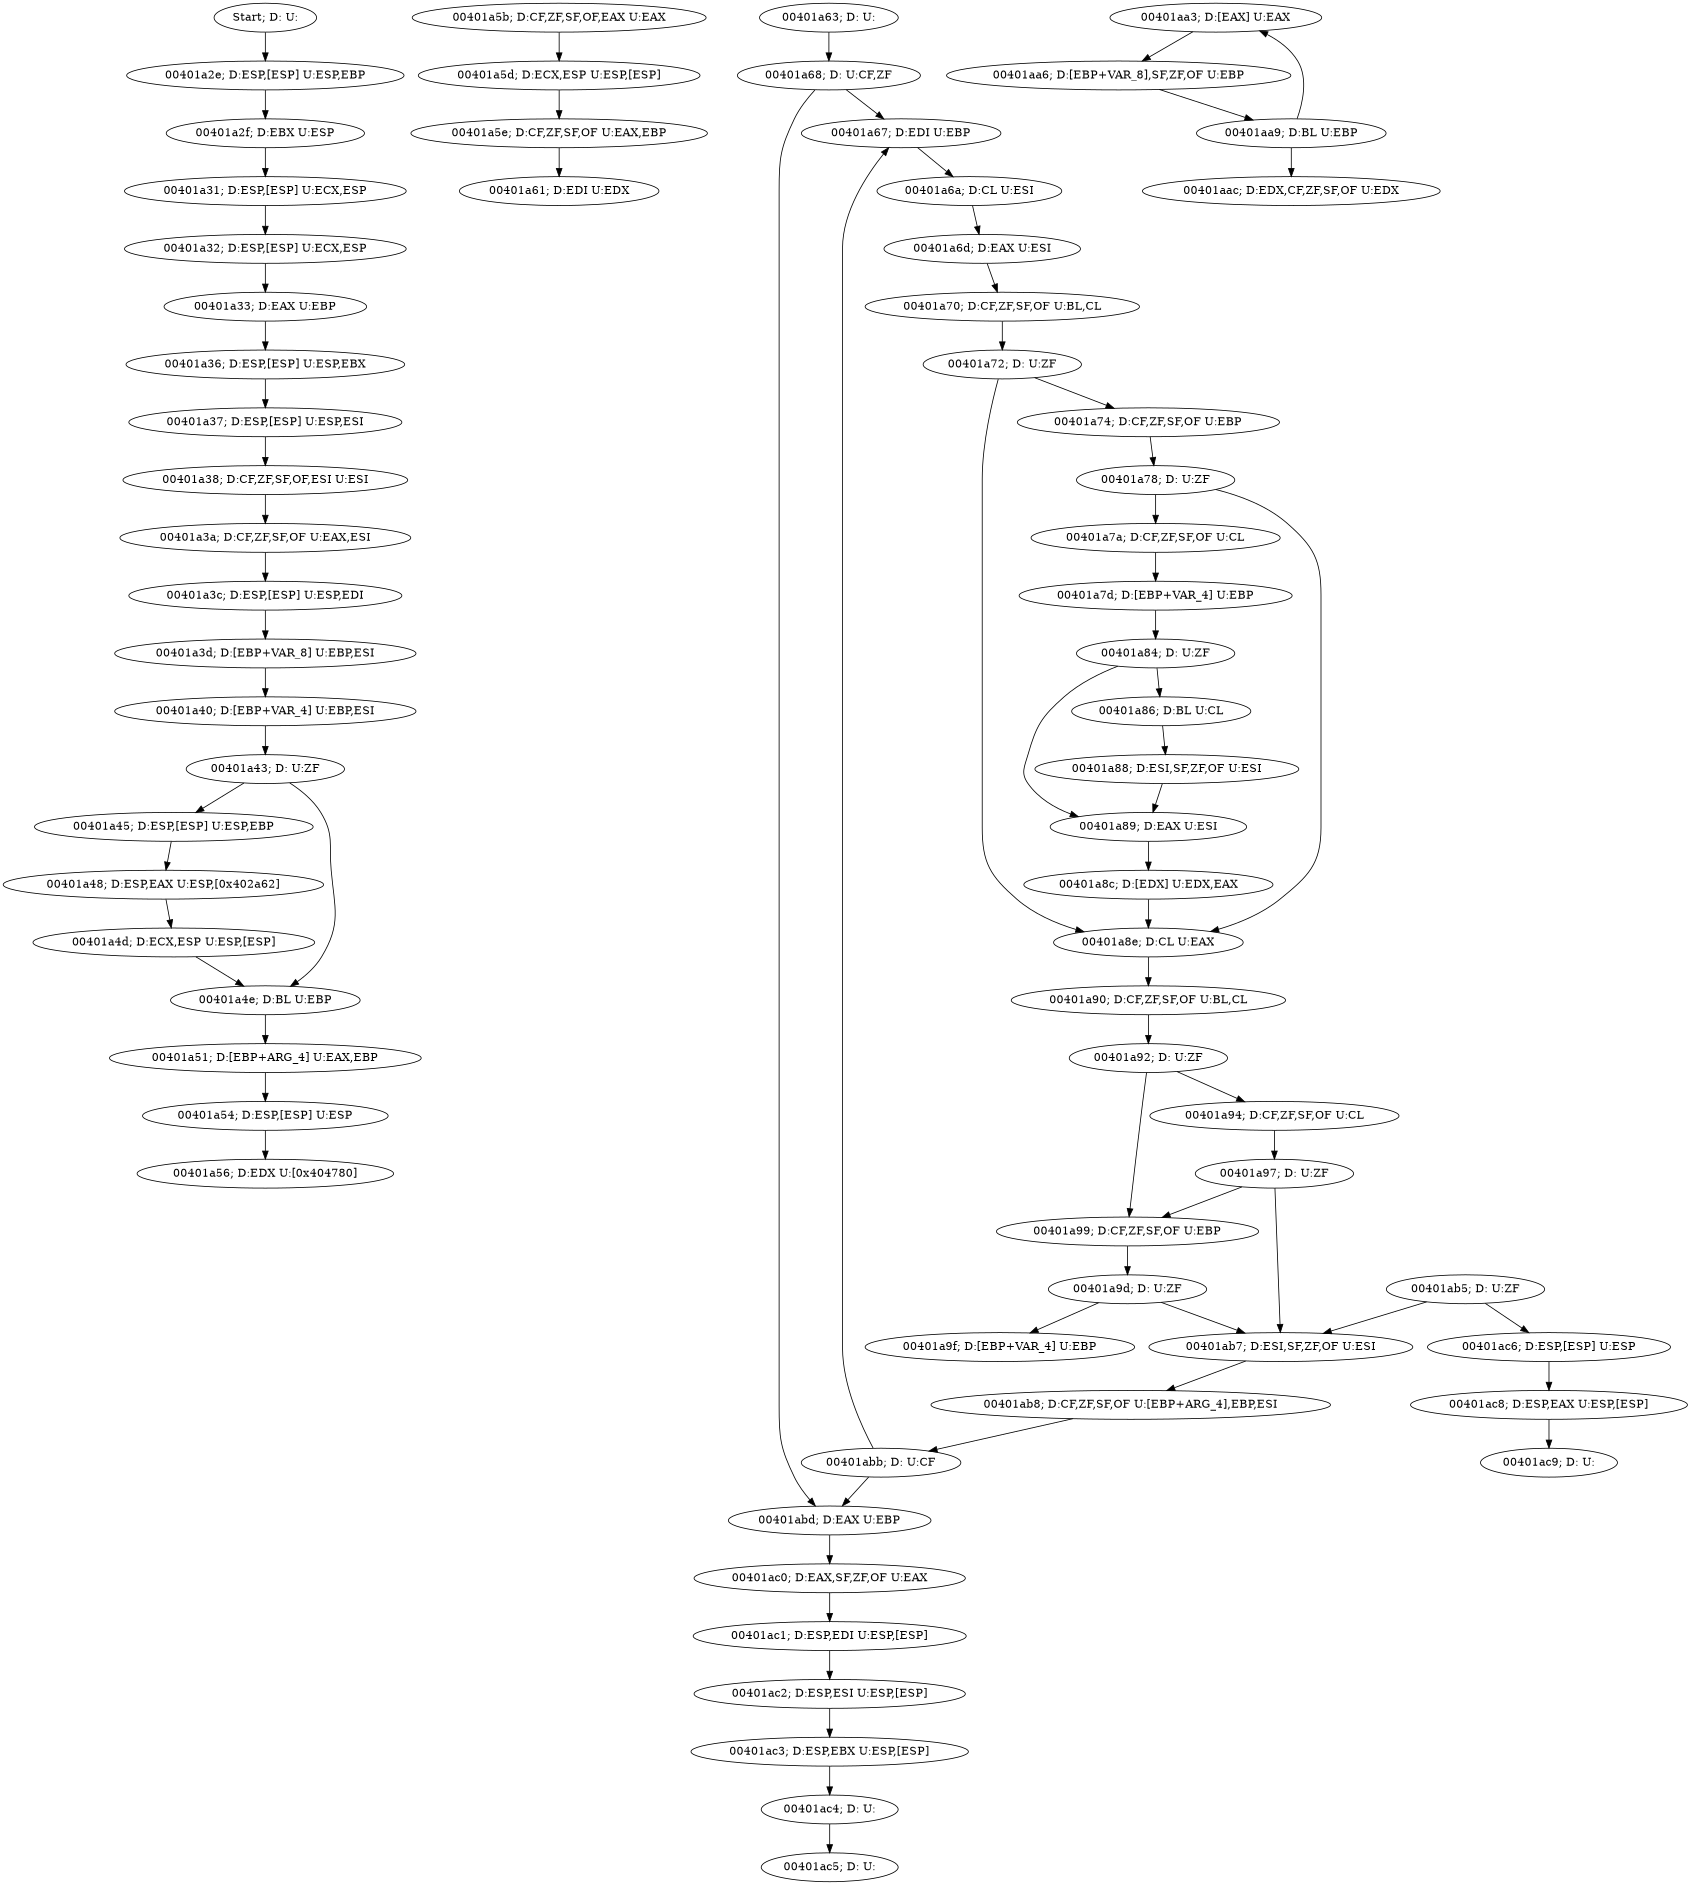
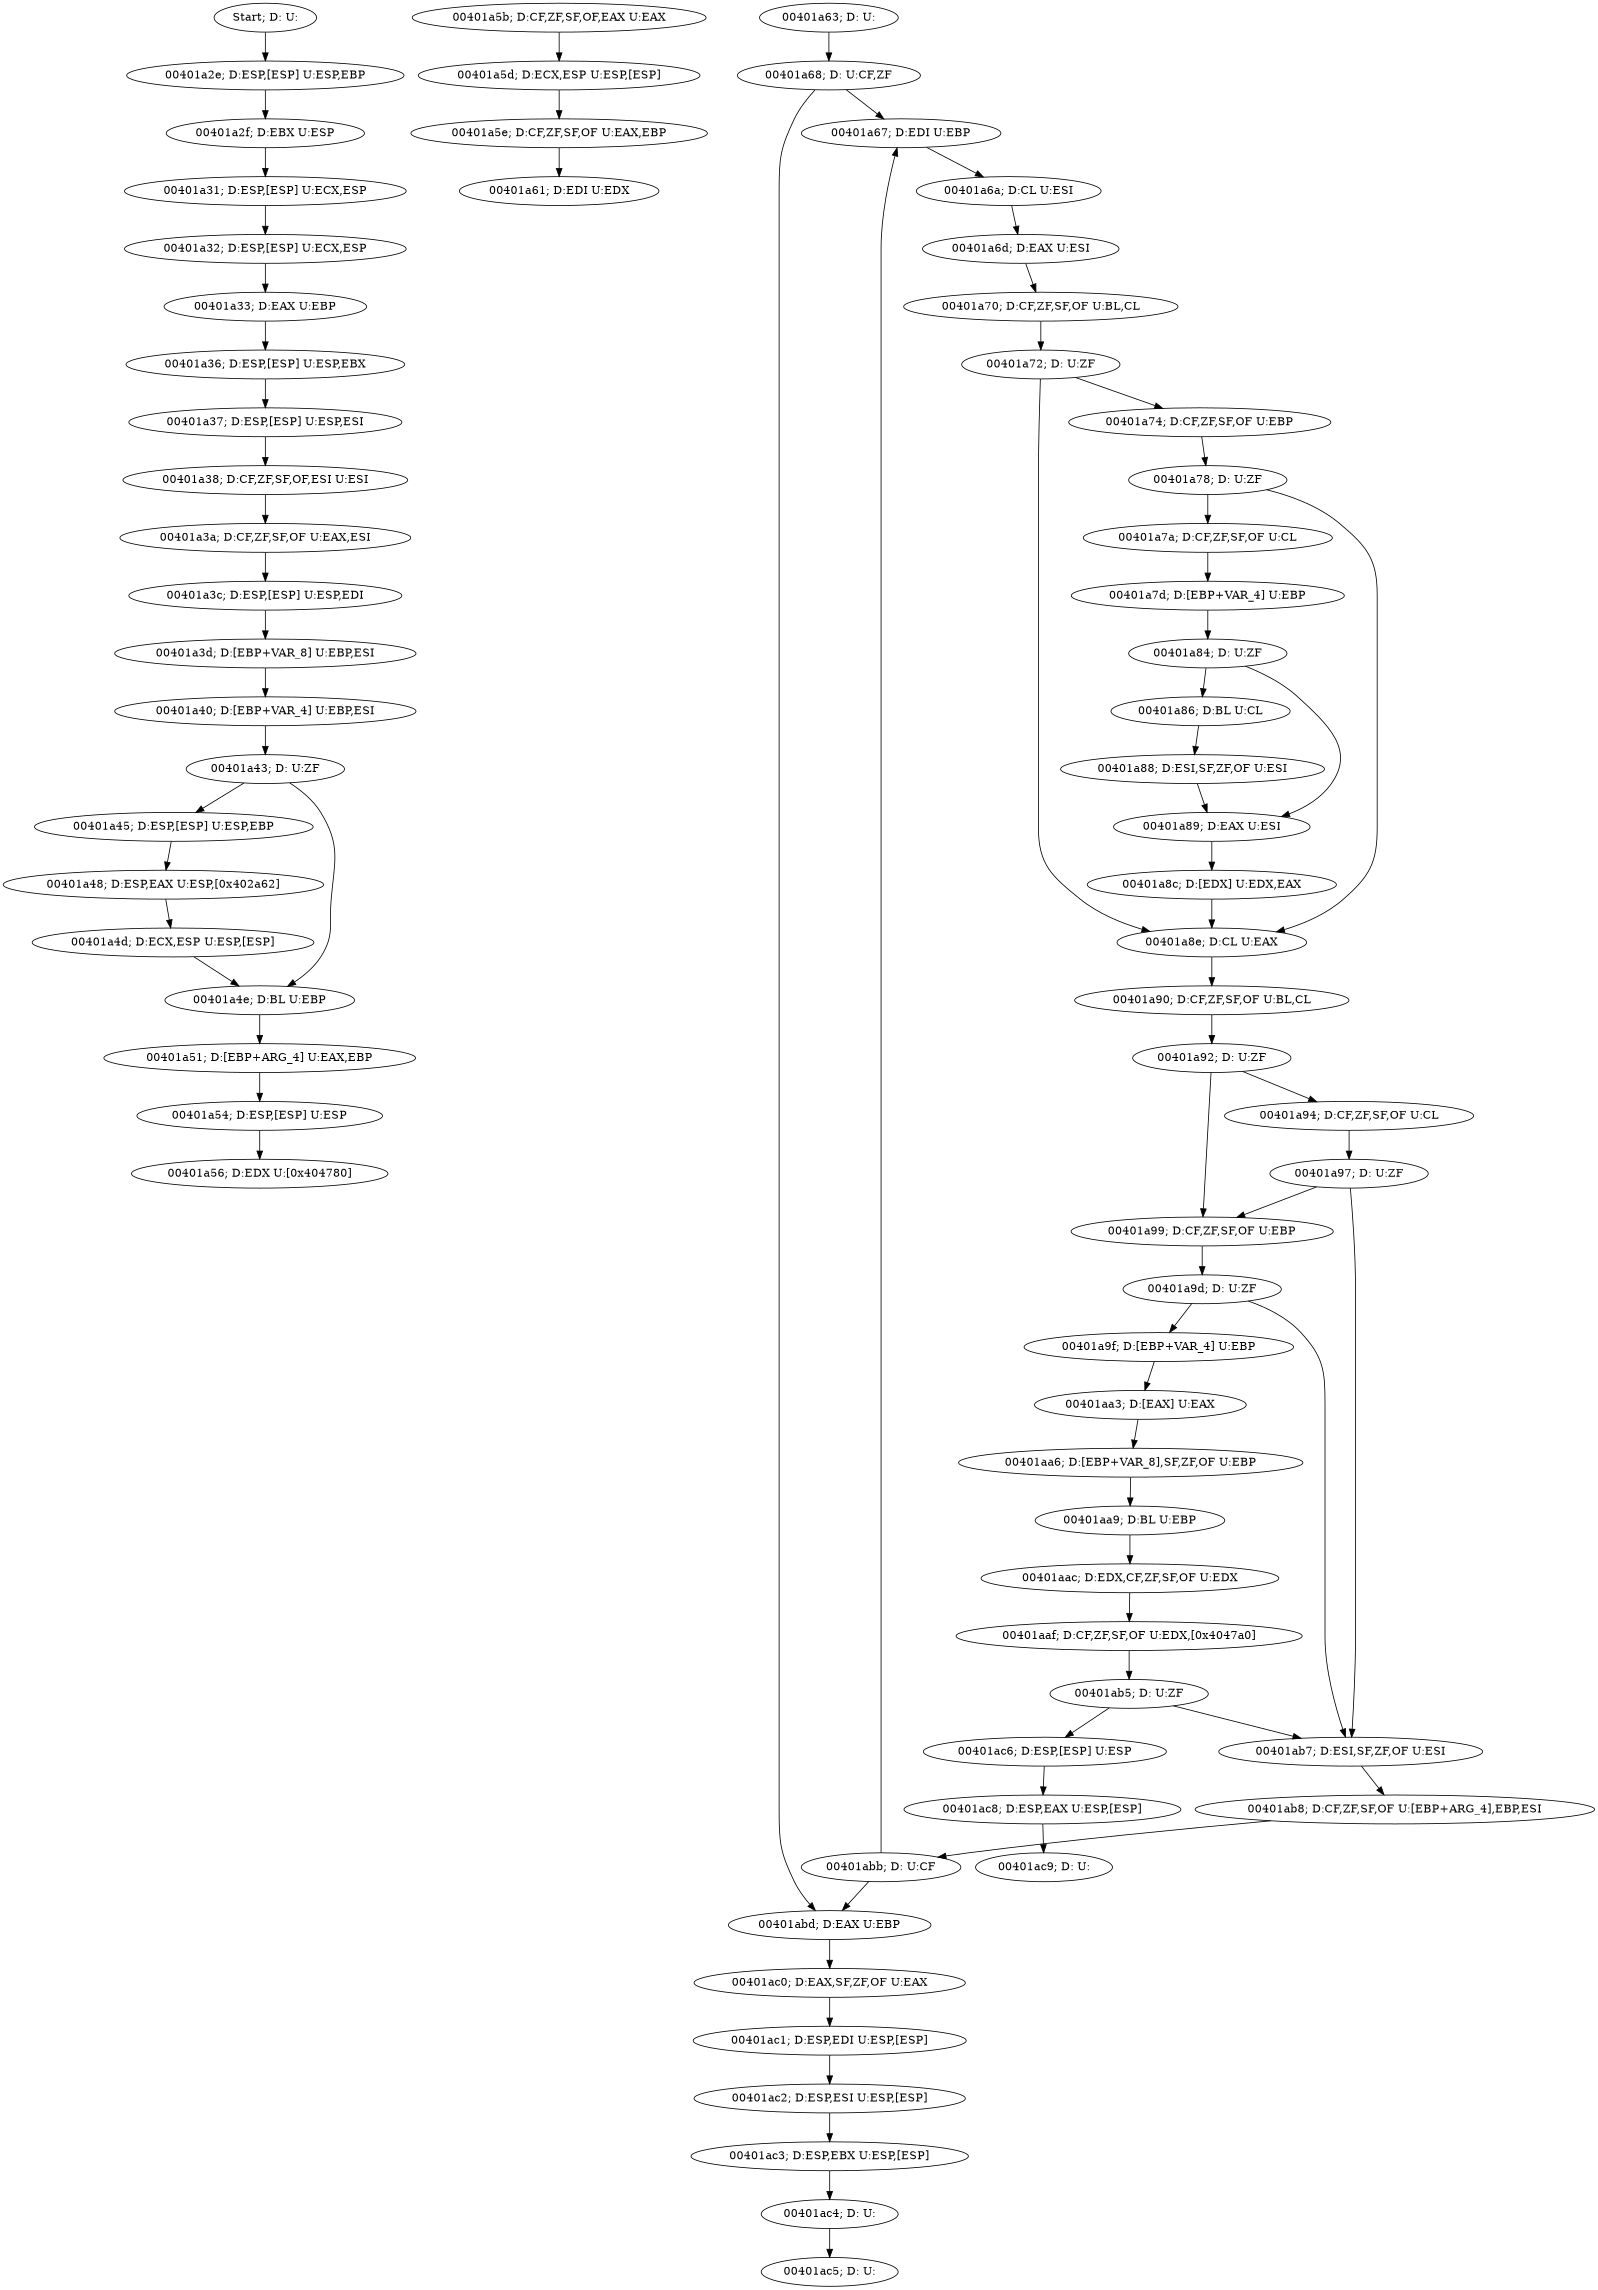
edge "00401aa9; D:BL U:EBP" -> "00401aa3; D:[EAX] U:EAX": now "00401a9f; D:[EBP+VAR_4] U:EBP" -> "00401aa3; D:[EAX] U:EAX"
node "00401aaf; D:CF,ZF,SF,OF U:EDX,[0x4047a0]": added
